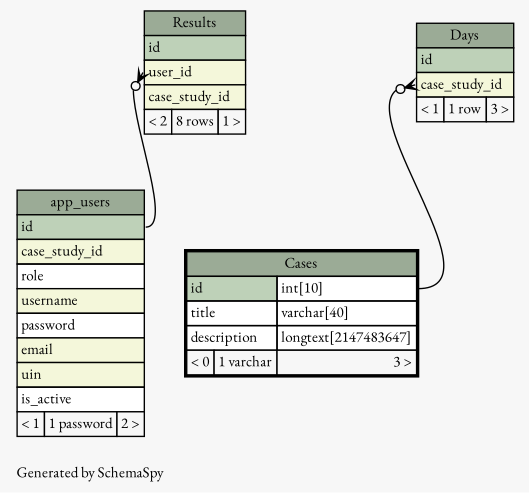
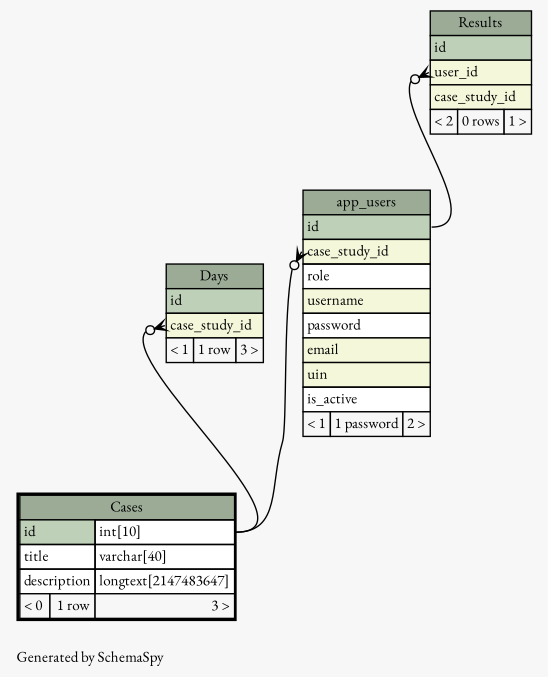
node "Results": text "8 rows" -> "0 rows"
node "Cases": text "1 varchar" -> "1 row"
edge "Cases" -> "app_users": added
